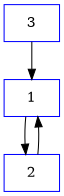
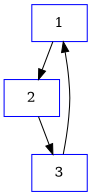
edge "2" -> "1": now "2" -> "3"
